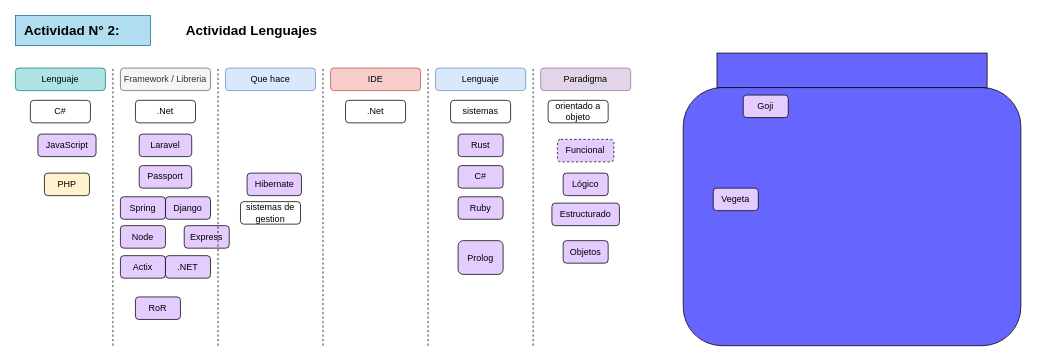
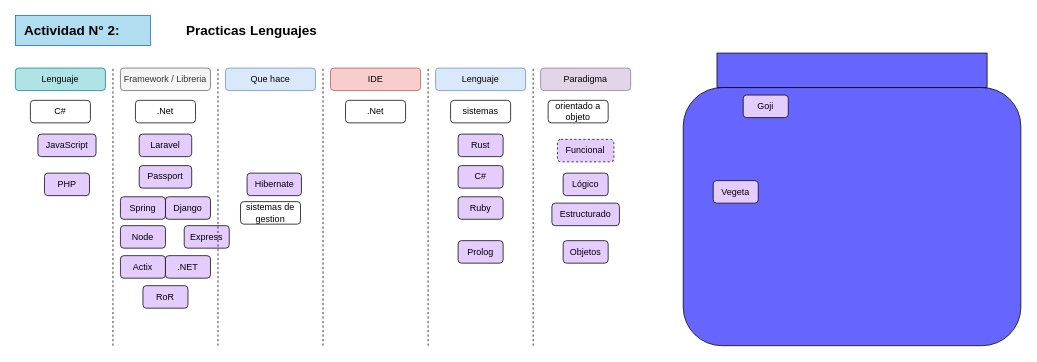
node "Actividad Lenguajes": label "Actividad Lenguajes" -> "Practicas Lenguajes"
node "PHP": fillcolor #fff2cc -> #e5ccff
node "Vegeta": moved (735, 199) -> (735, 192)
node "Prolog": size 45x34 -> 45x23
node "RoR": moved (158, 308) -> (165, 297)
